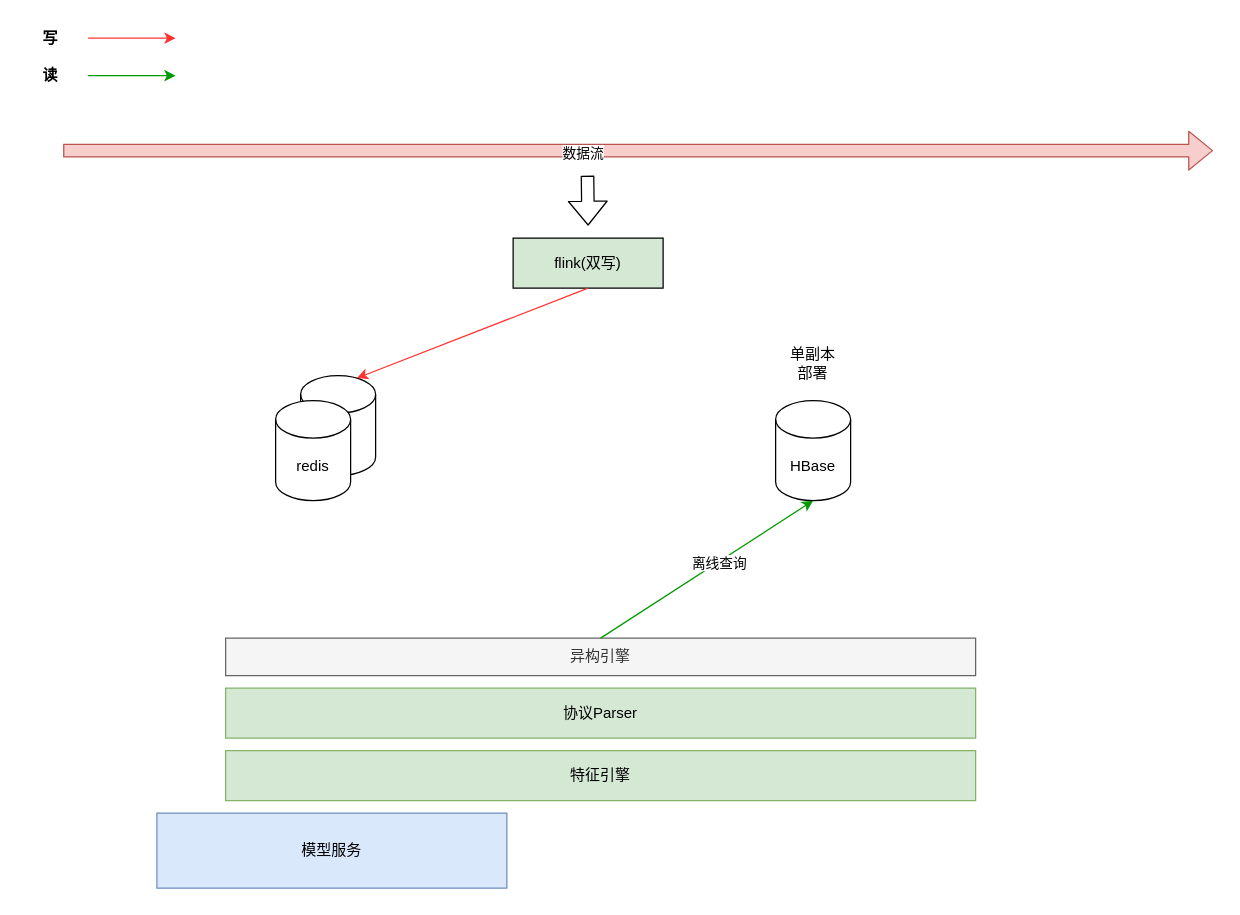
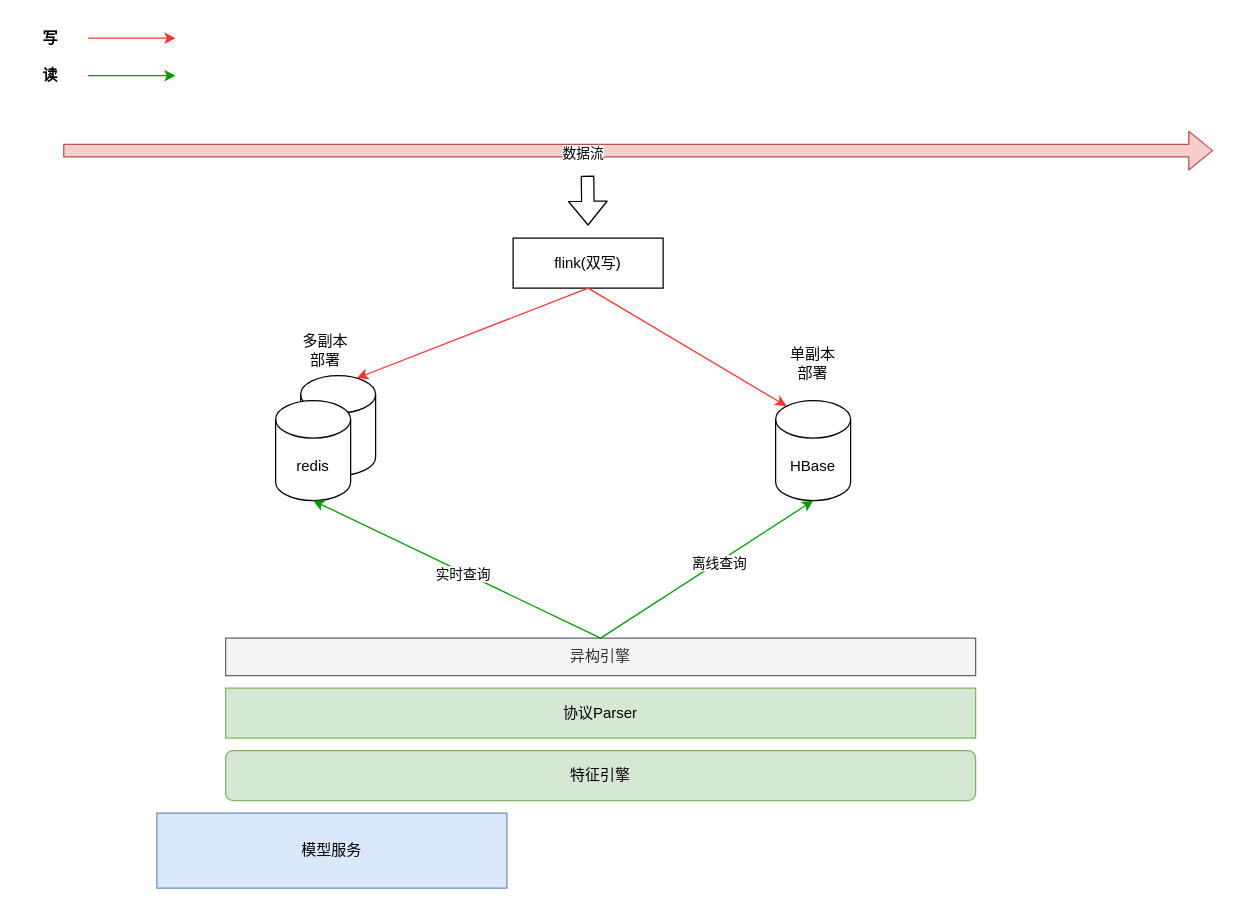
node "flink(双写)": fillcolor #d5e8d4 -> #ffffff
edge "flink(双写)" -> "HBase": added
node "多副本部署": added
edge "异构引擎" -> "redis": added, label "实时查询"
node "特征引擎": shape rectangle -> rounded rectangle
